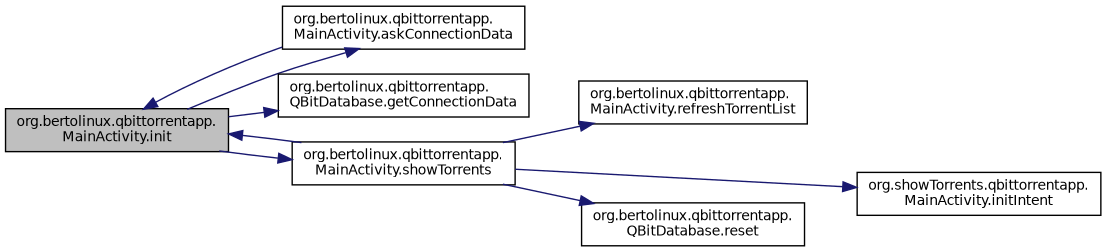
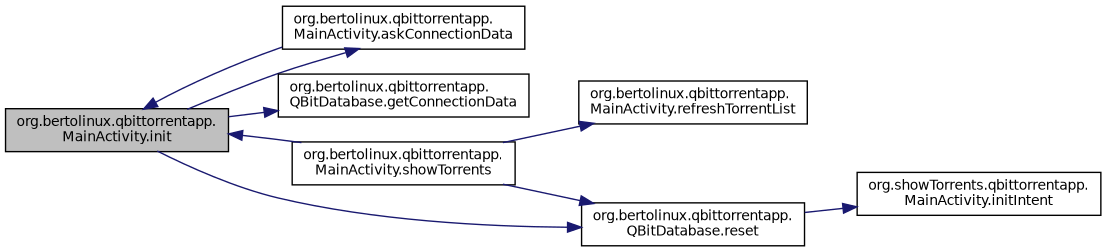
edge "org.bertolinux.qbittorrentapp. MainActivity.init" -> "org.bertolinux.qbittorrentapp. MainActivity.showTorrents": now "org.bertolinux.qbittorrentapp. MainActivity.init" -> "org.bertolinux.qbittorrentapp. QBitDatabase.reset"
edge "org.bertolinux.qbittorrentapp. MainActivity.showTorrents" -> "org.showTorrents.qbittorrentapp. MainActivity.initIntent": now "org.bertolinux.qbittorrentapp. QBitDatabase.reset" -> "org.showTorrents.qbittorrentapp. MainActivity.initIntent"
